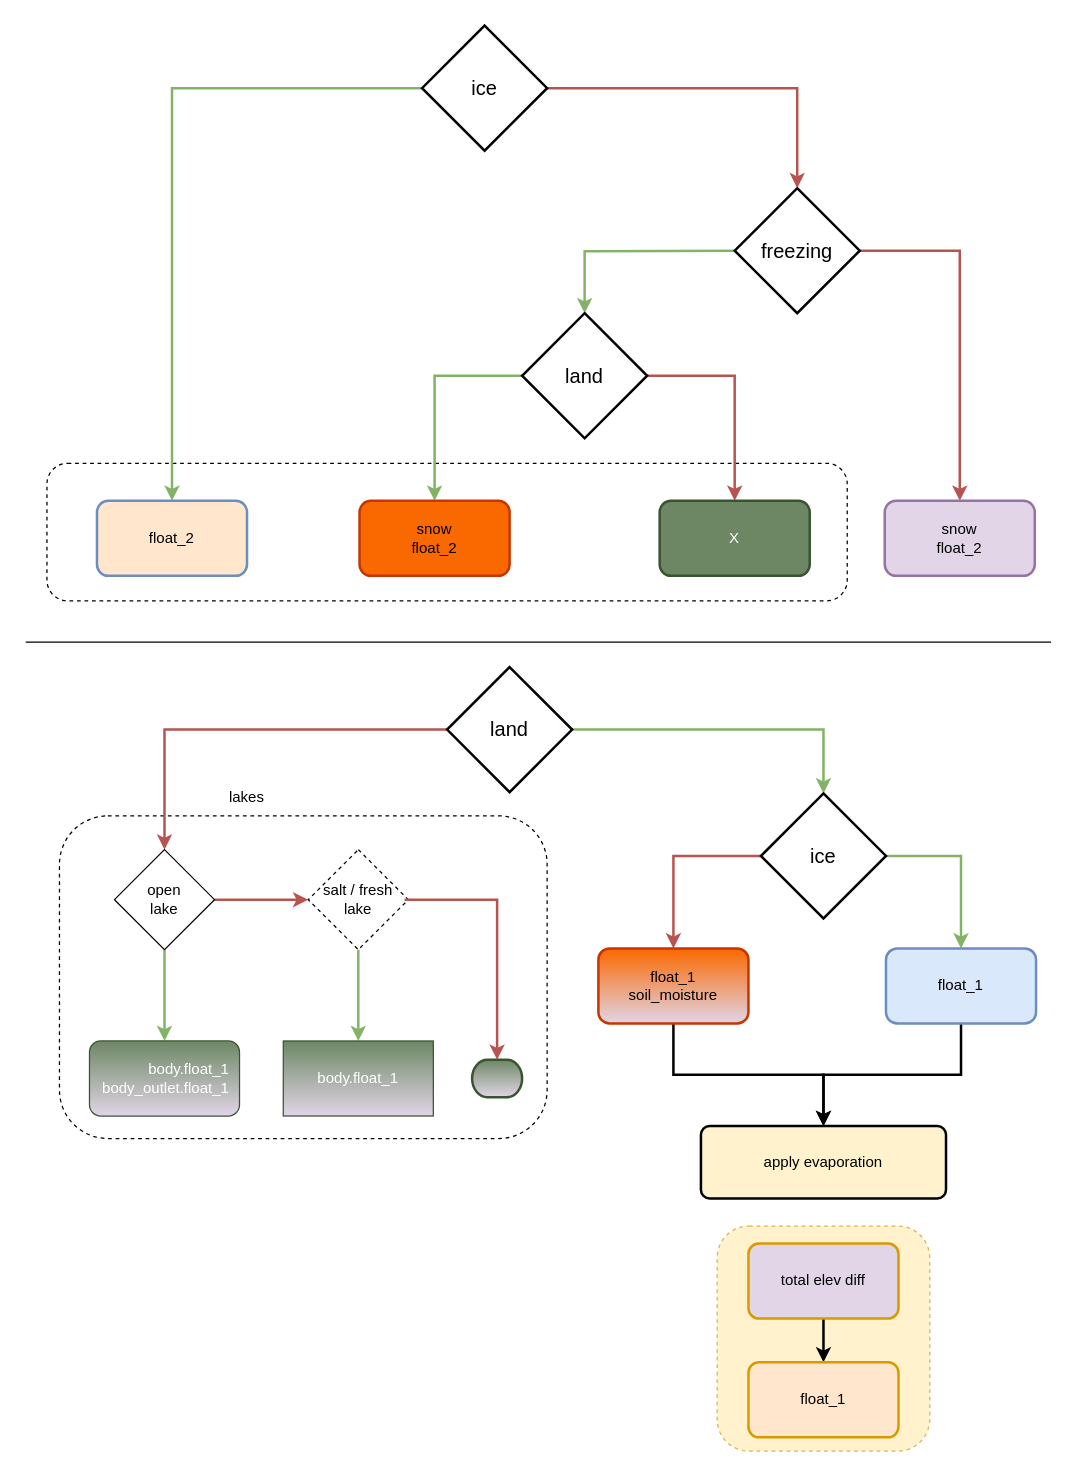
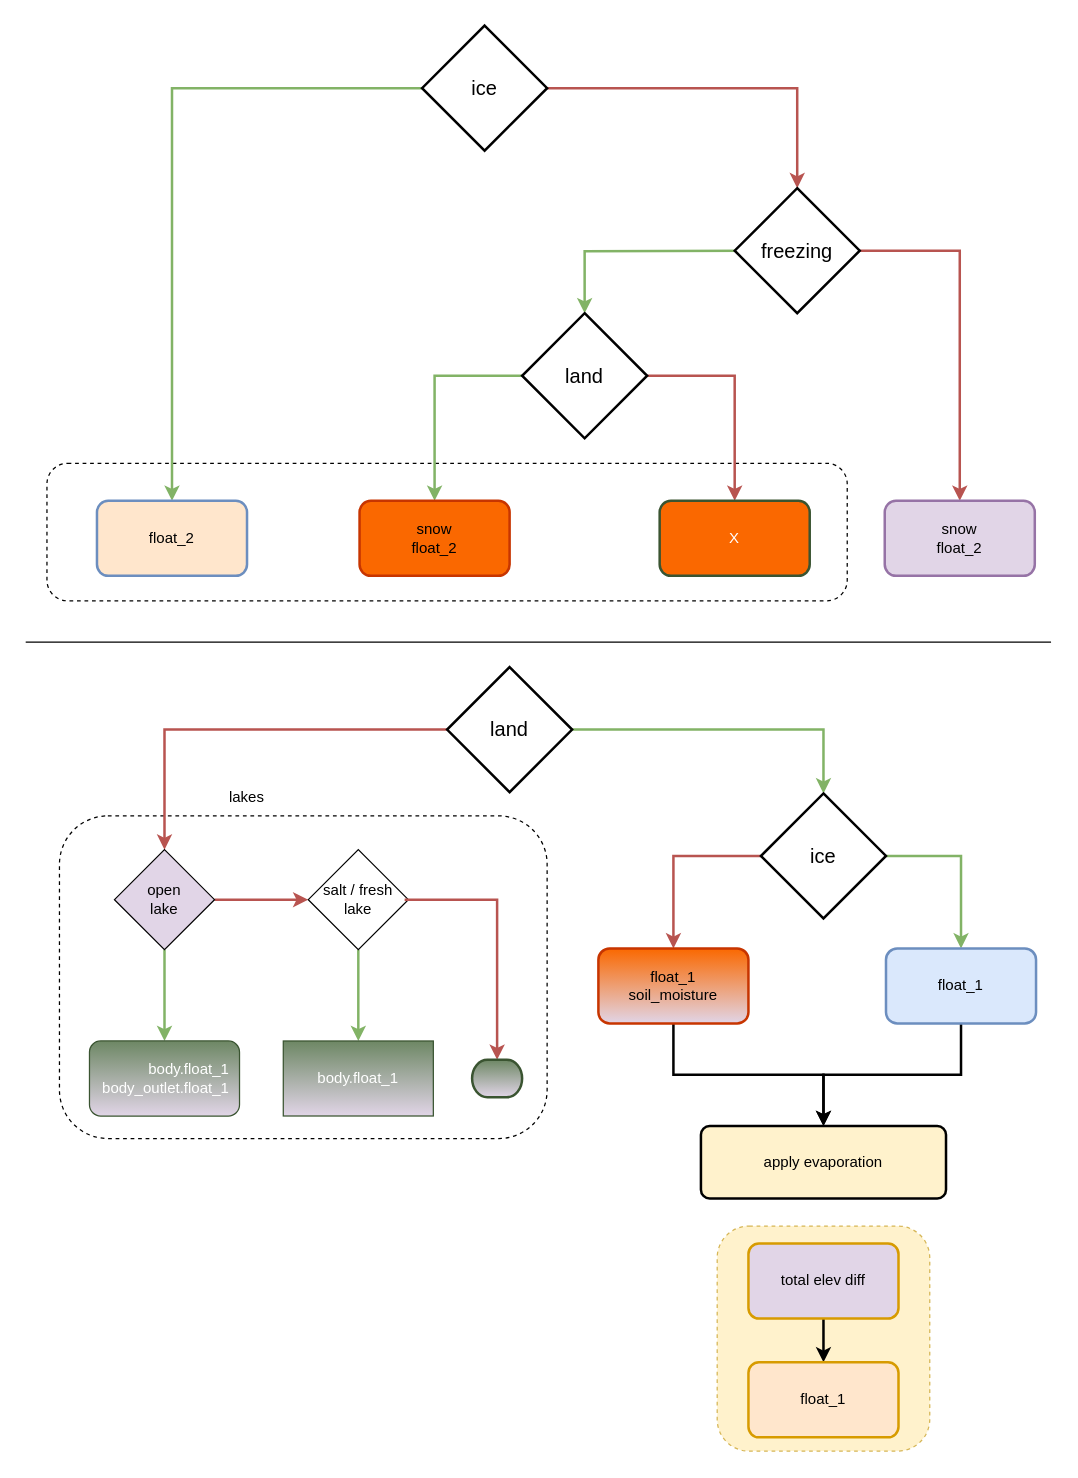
node "X": fillcolor #6d8764 -> #fa6800
node "open lake": fillcolor #ffffff -> #e1d5e7
node "salt / fresh lake": style dashed -> solid
